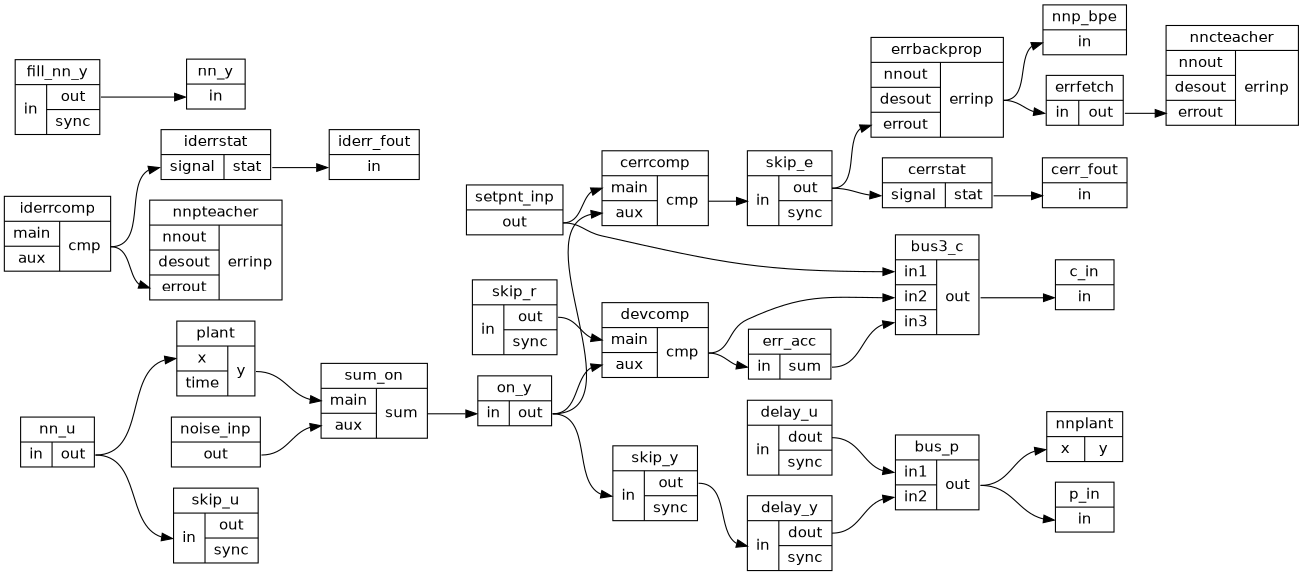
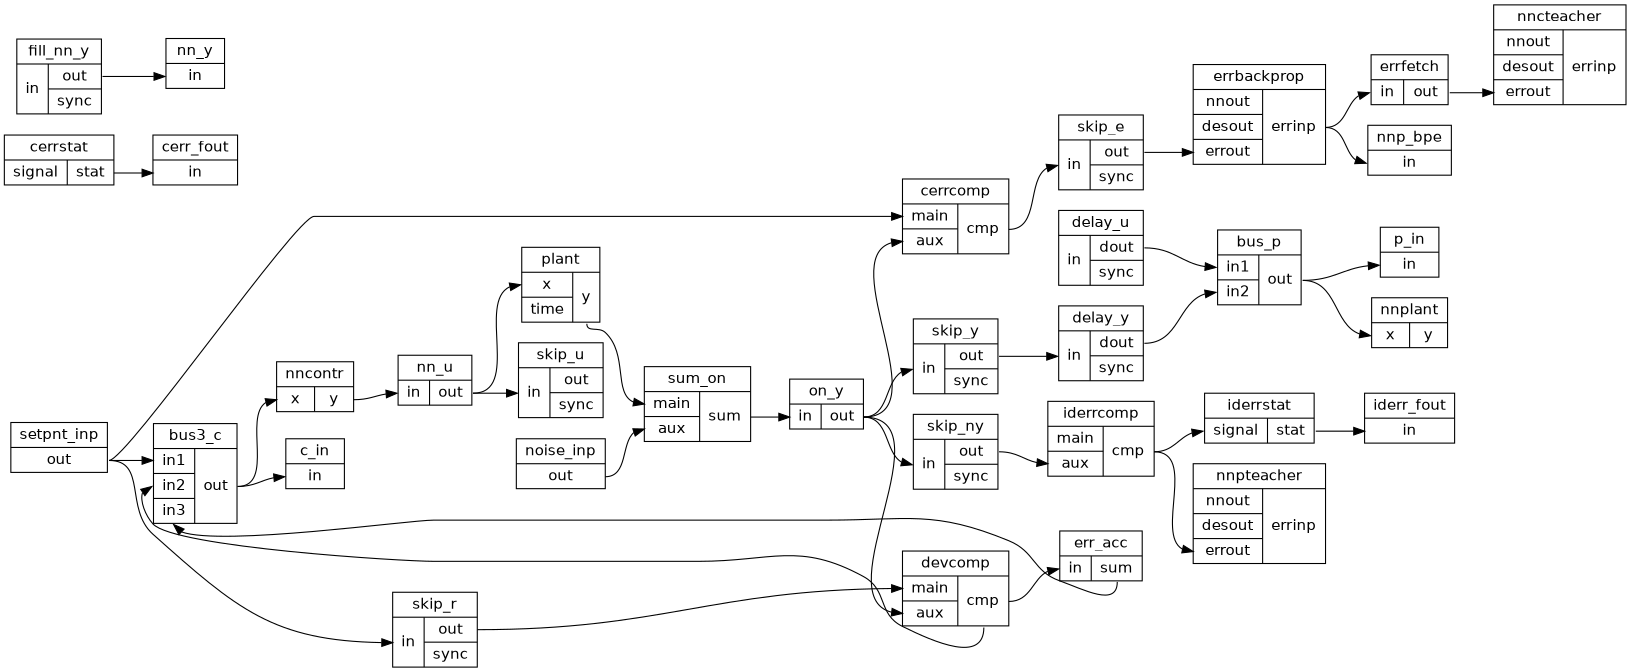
edge "skip_e" -> "cerrstat": removed
node "nncontr": added
node "skip_ny": added
edge "setpnt_inp" -> "skip_r": added
